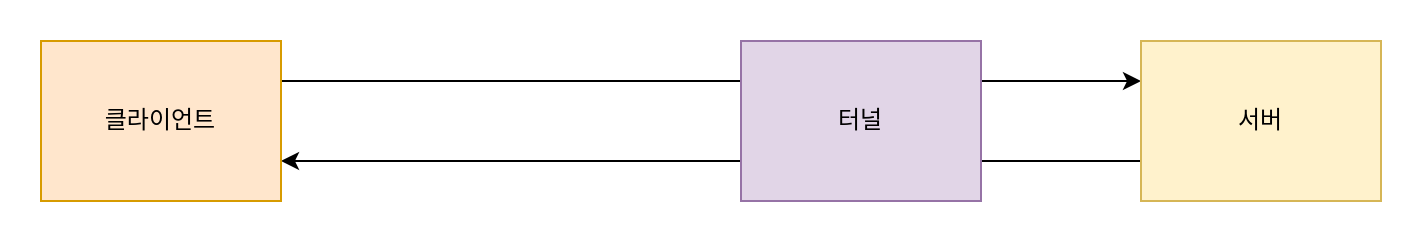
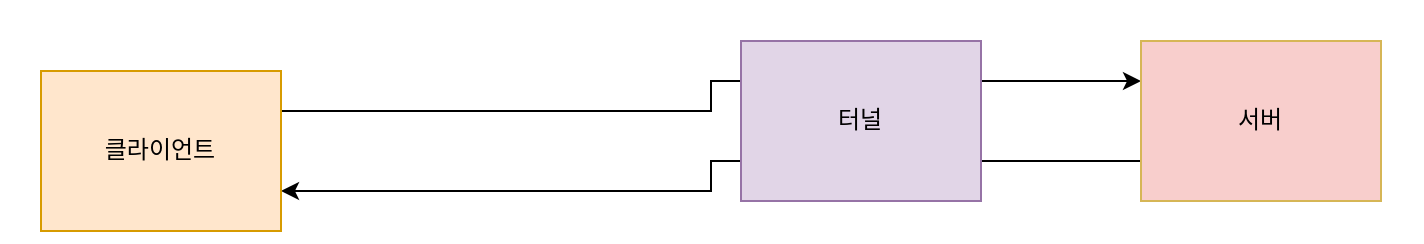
node "클라이언트": moved (161, 121) -> (161, 151)
node "서버": fillcolor #fff2cc -> #f8cecc
